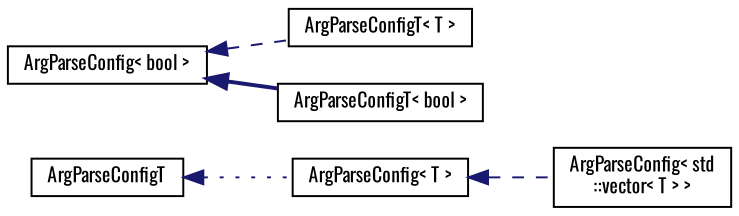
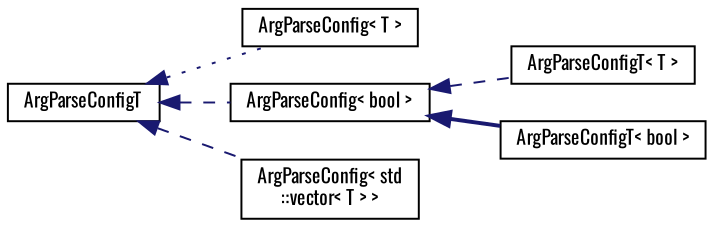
edge "ArgParseConfig< bool >" -> "ArgParseConfigT": added
edge "ArgParseConfig< std ::vector< T > >" -> "ArgParseConfig< T >": now "ArgParseConfig< std ::vector< T > >" -> "ArgParseConfigT"
